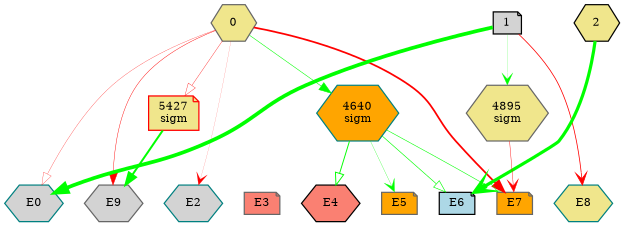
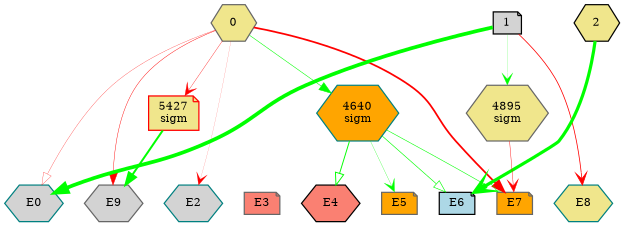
edge "0" -> "5427 sigm": arrowhead onormal -> vee
